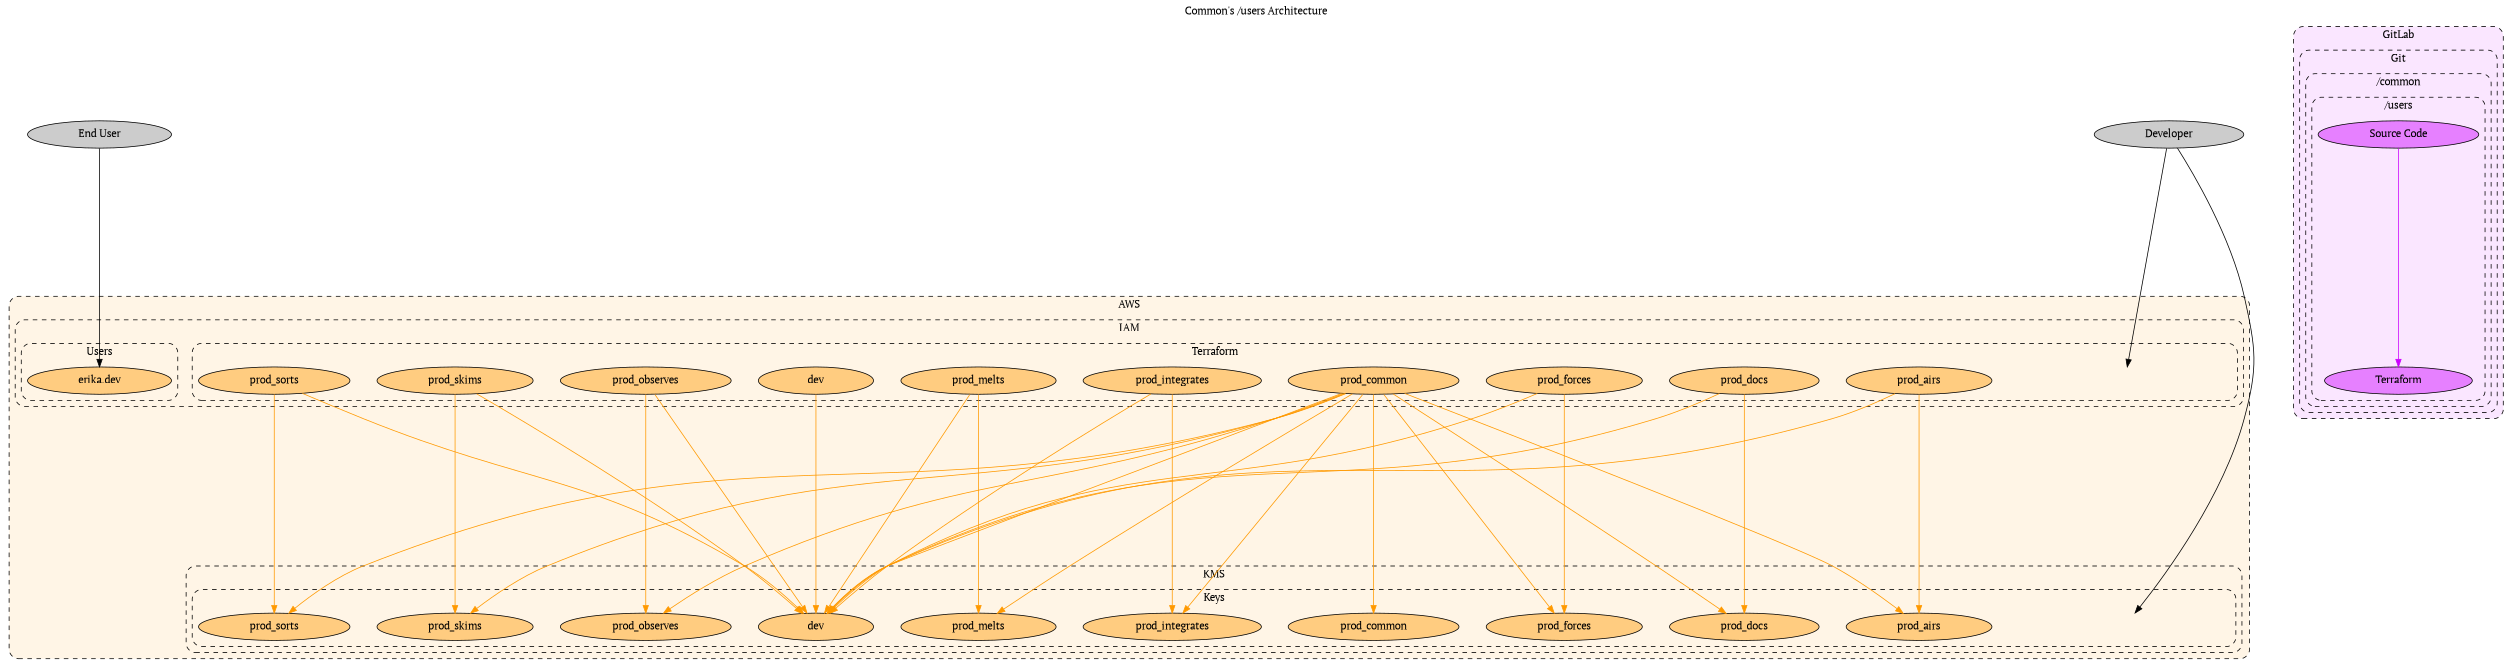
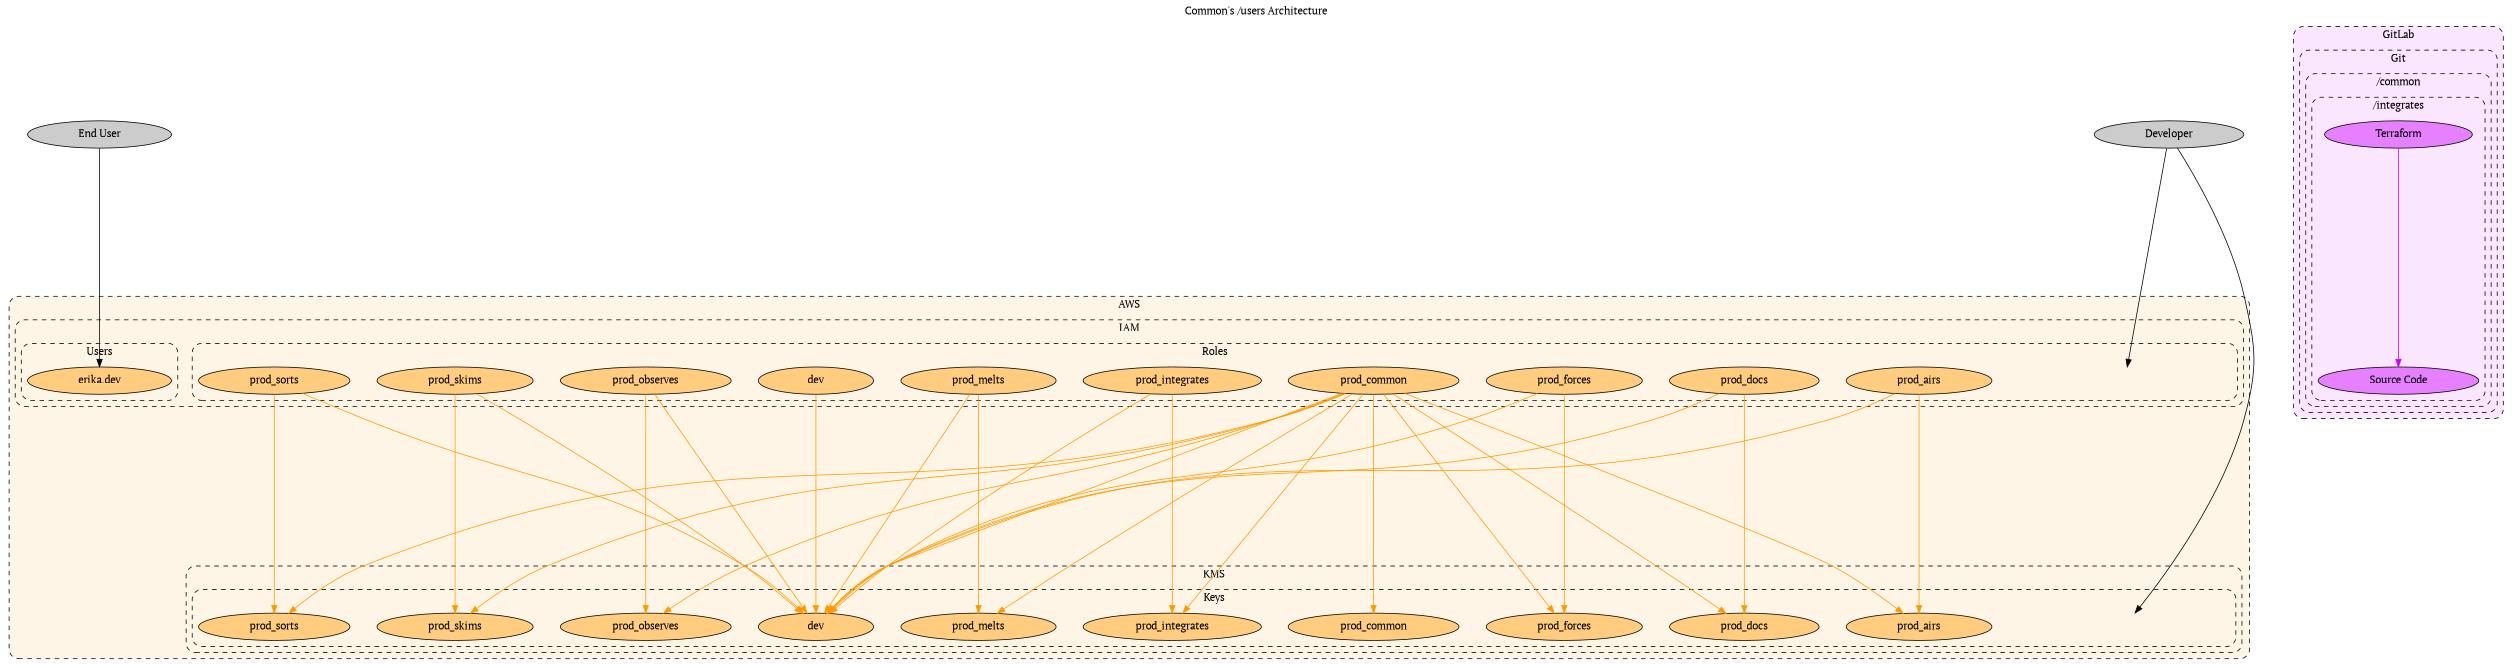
cluster "/users": label "/users" -> "/integrates"
edge "Source Code" -> "Terraform": reversed
cluster "Terraform": label "Terraform" -> "Roles"
